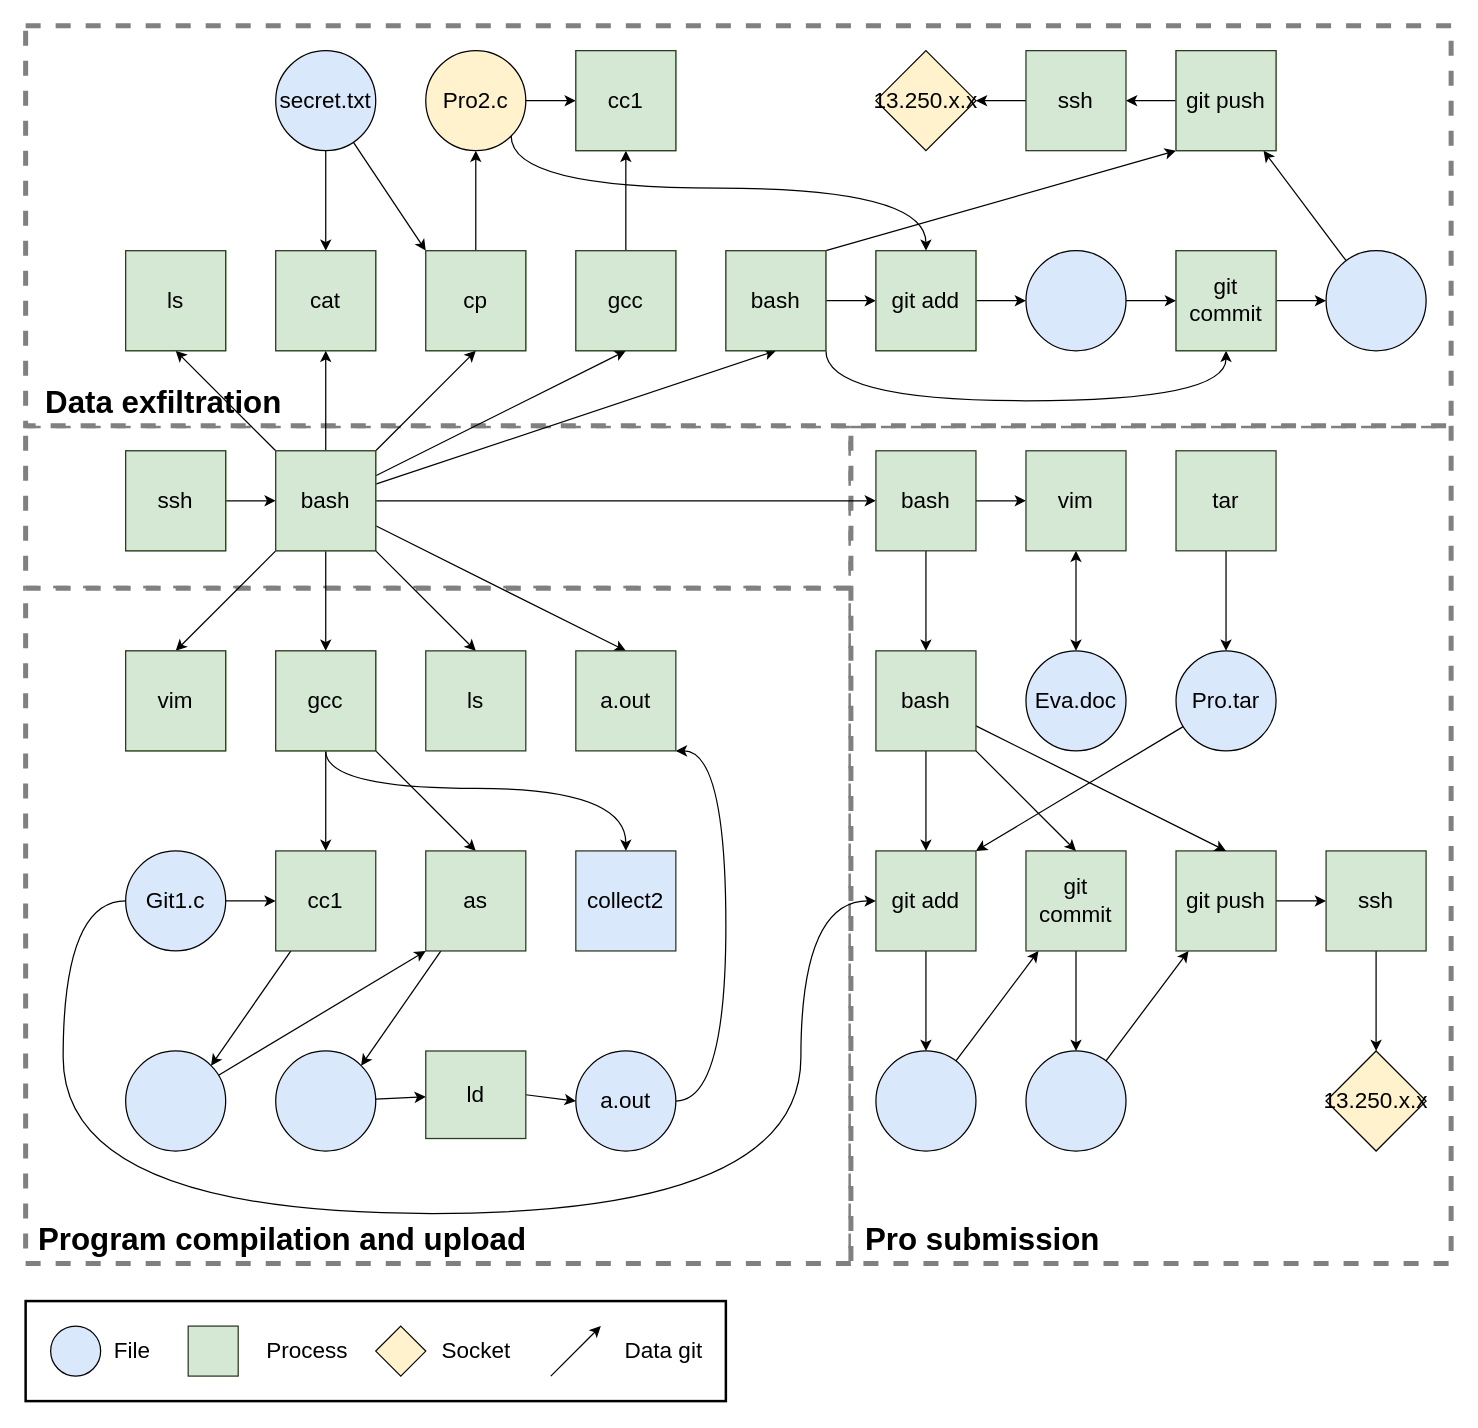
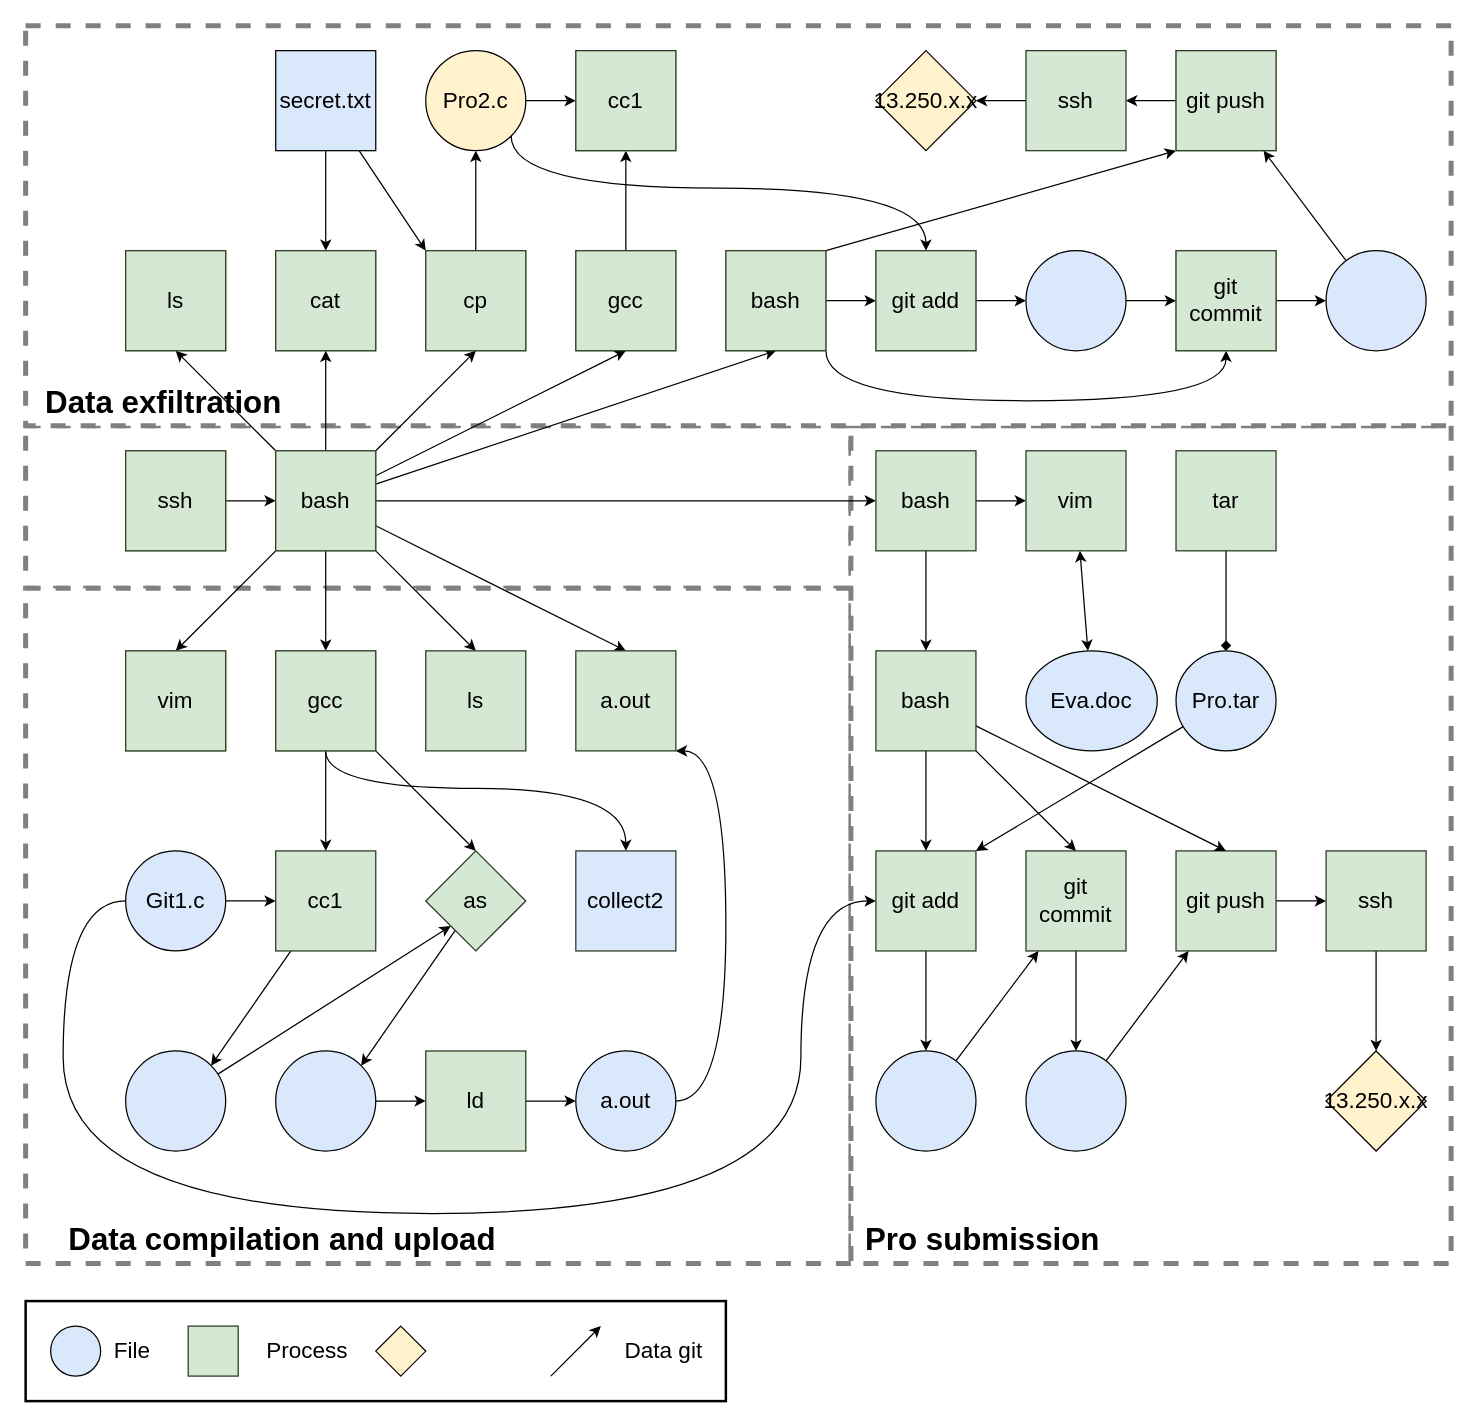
node "secret.txt": shape ellipse -> rectangle
edge "tar" -> "Pro.tar": arrowhead classic -> diamond
node "Eva.doc": size 100x100 -> 131x100
node "as": shape rectangle -> diamond
node "ld": size 100x88 -> 100x100
node "Program compilation and upload": label "Program compilation and upload" -> "Data compilation and upload"
node "Socket": removed
